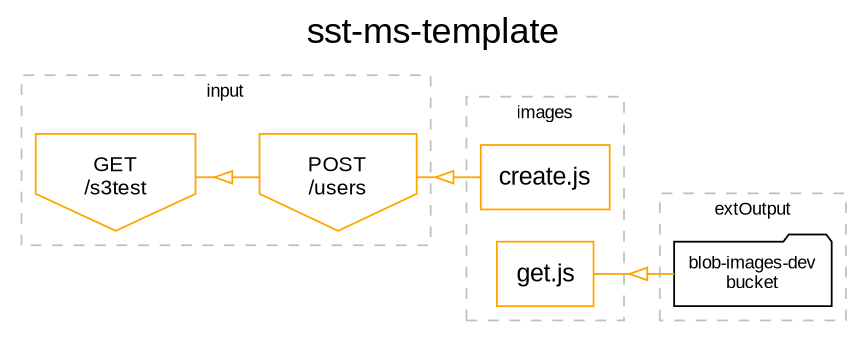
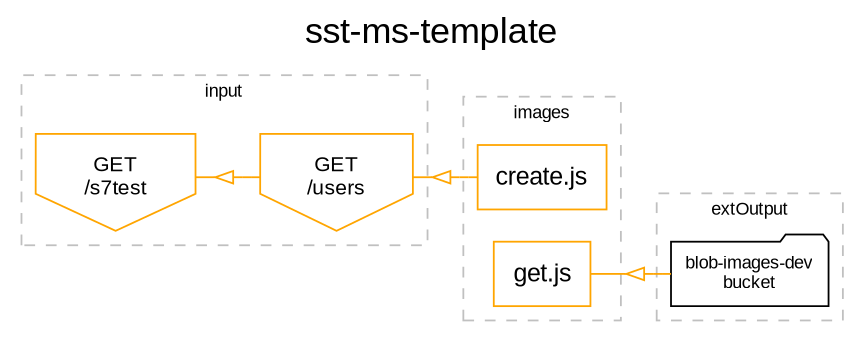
node "GET /s3test": label "GET /s3test" -> "GET /s7test"
node "POST /users": label "POST /users" -> "GET /users"
